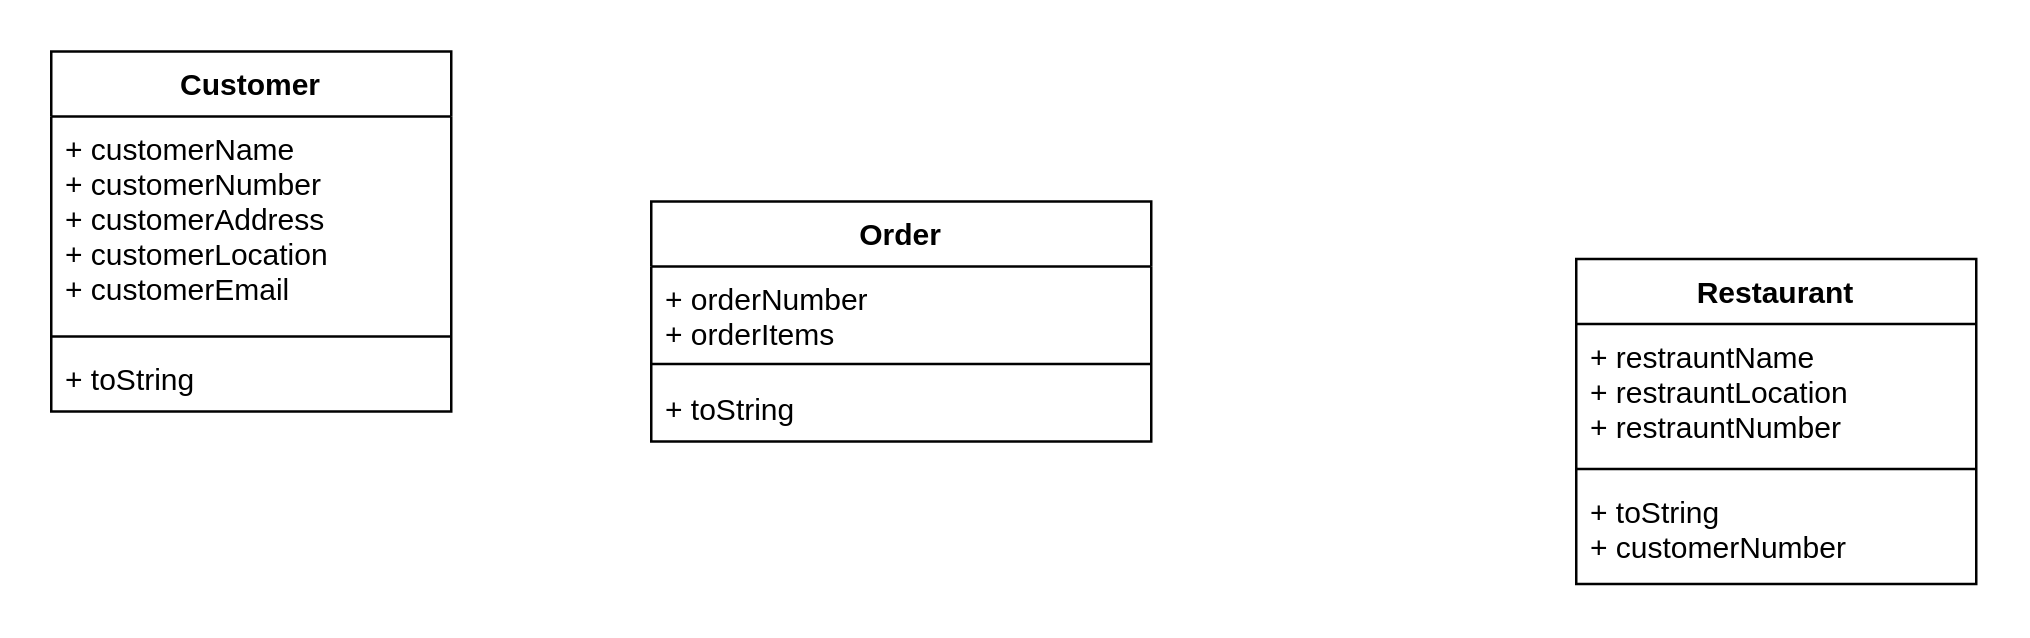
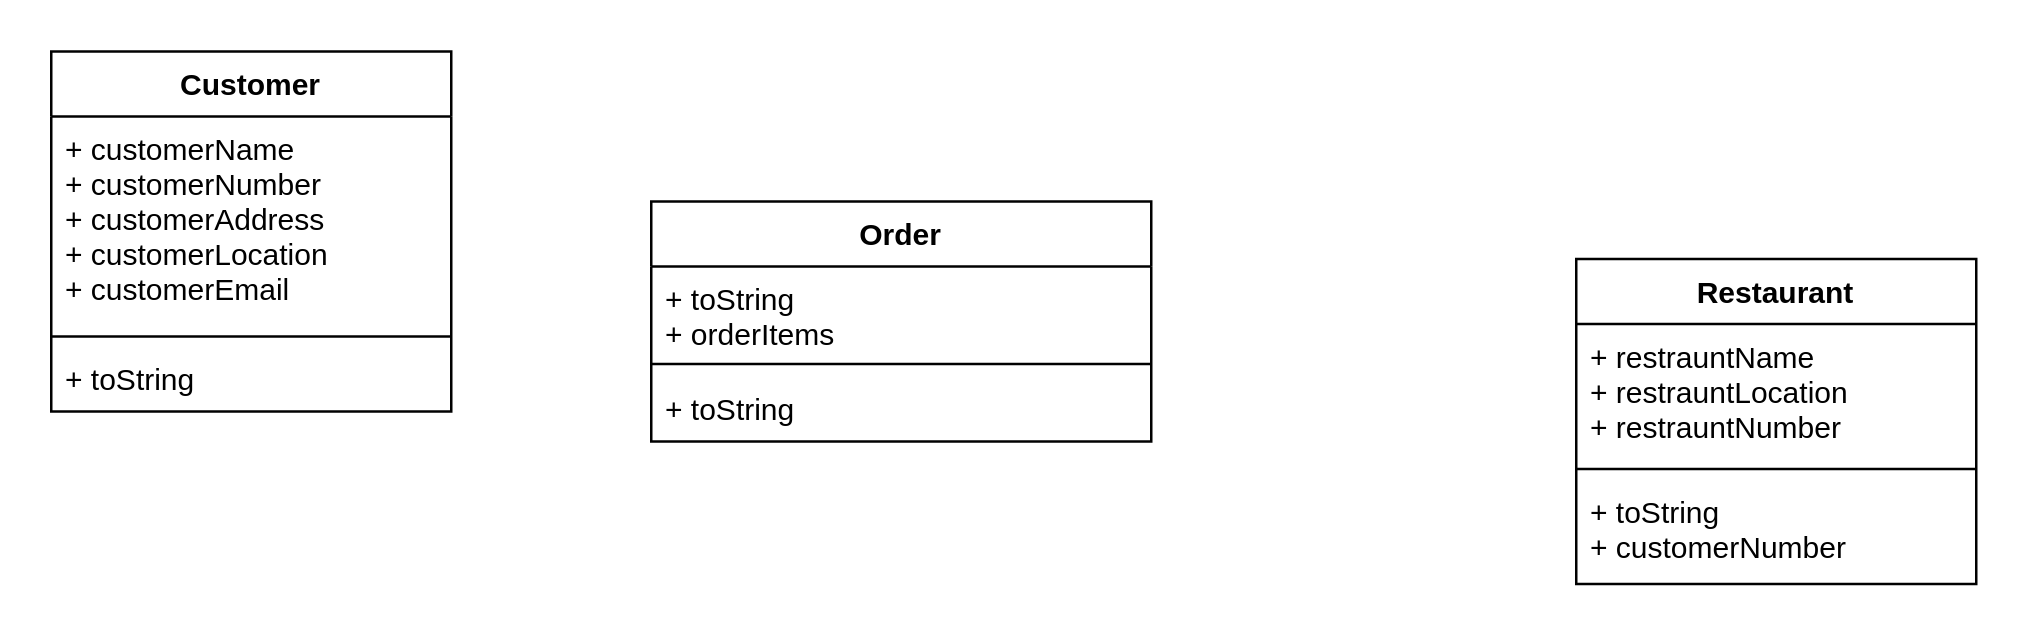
node "+ orderNumber + orderItems": label "+ orderNumber + orderItems" -> "+ toString + orderItems"
